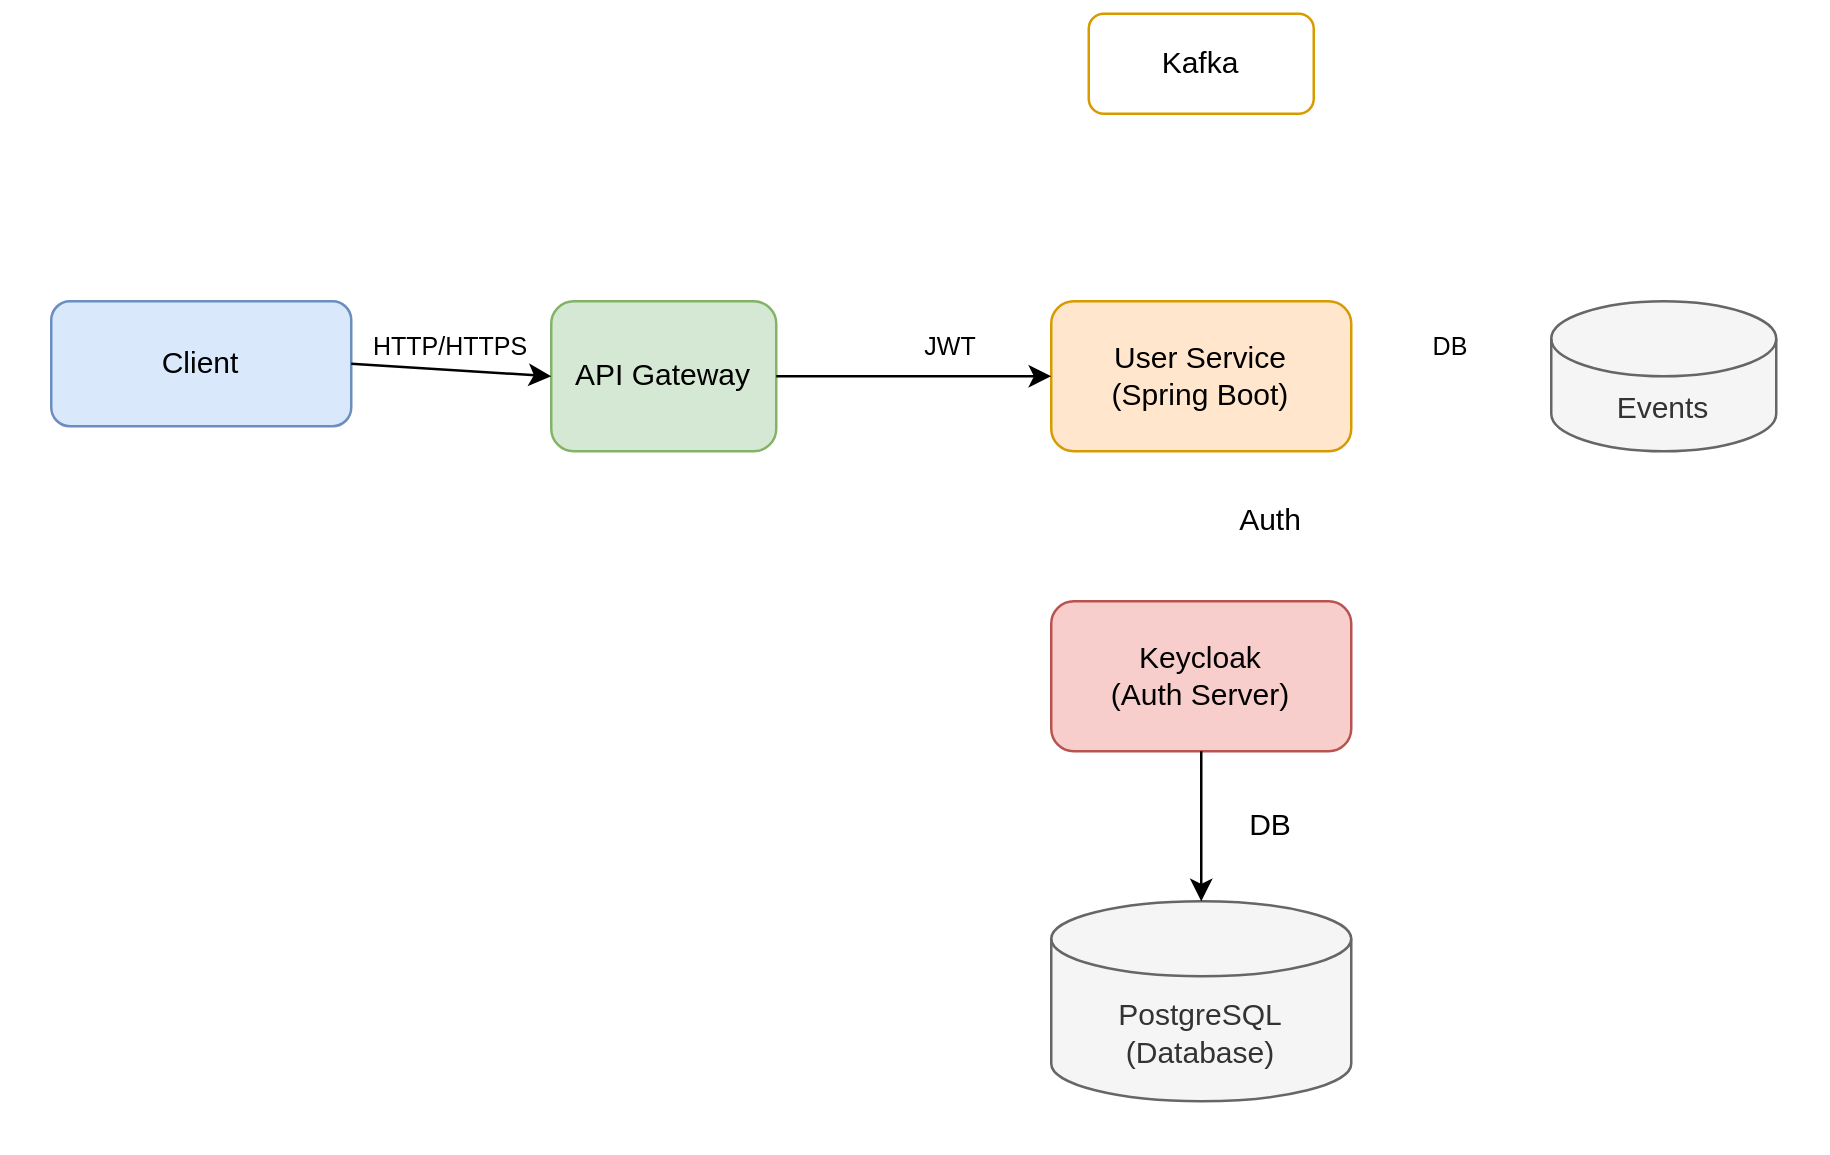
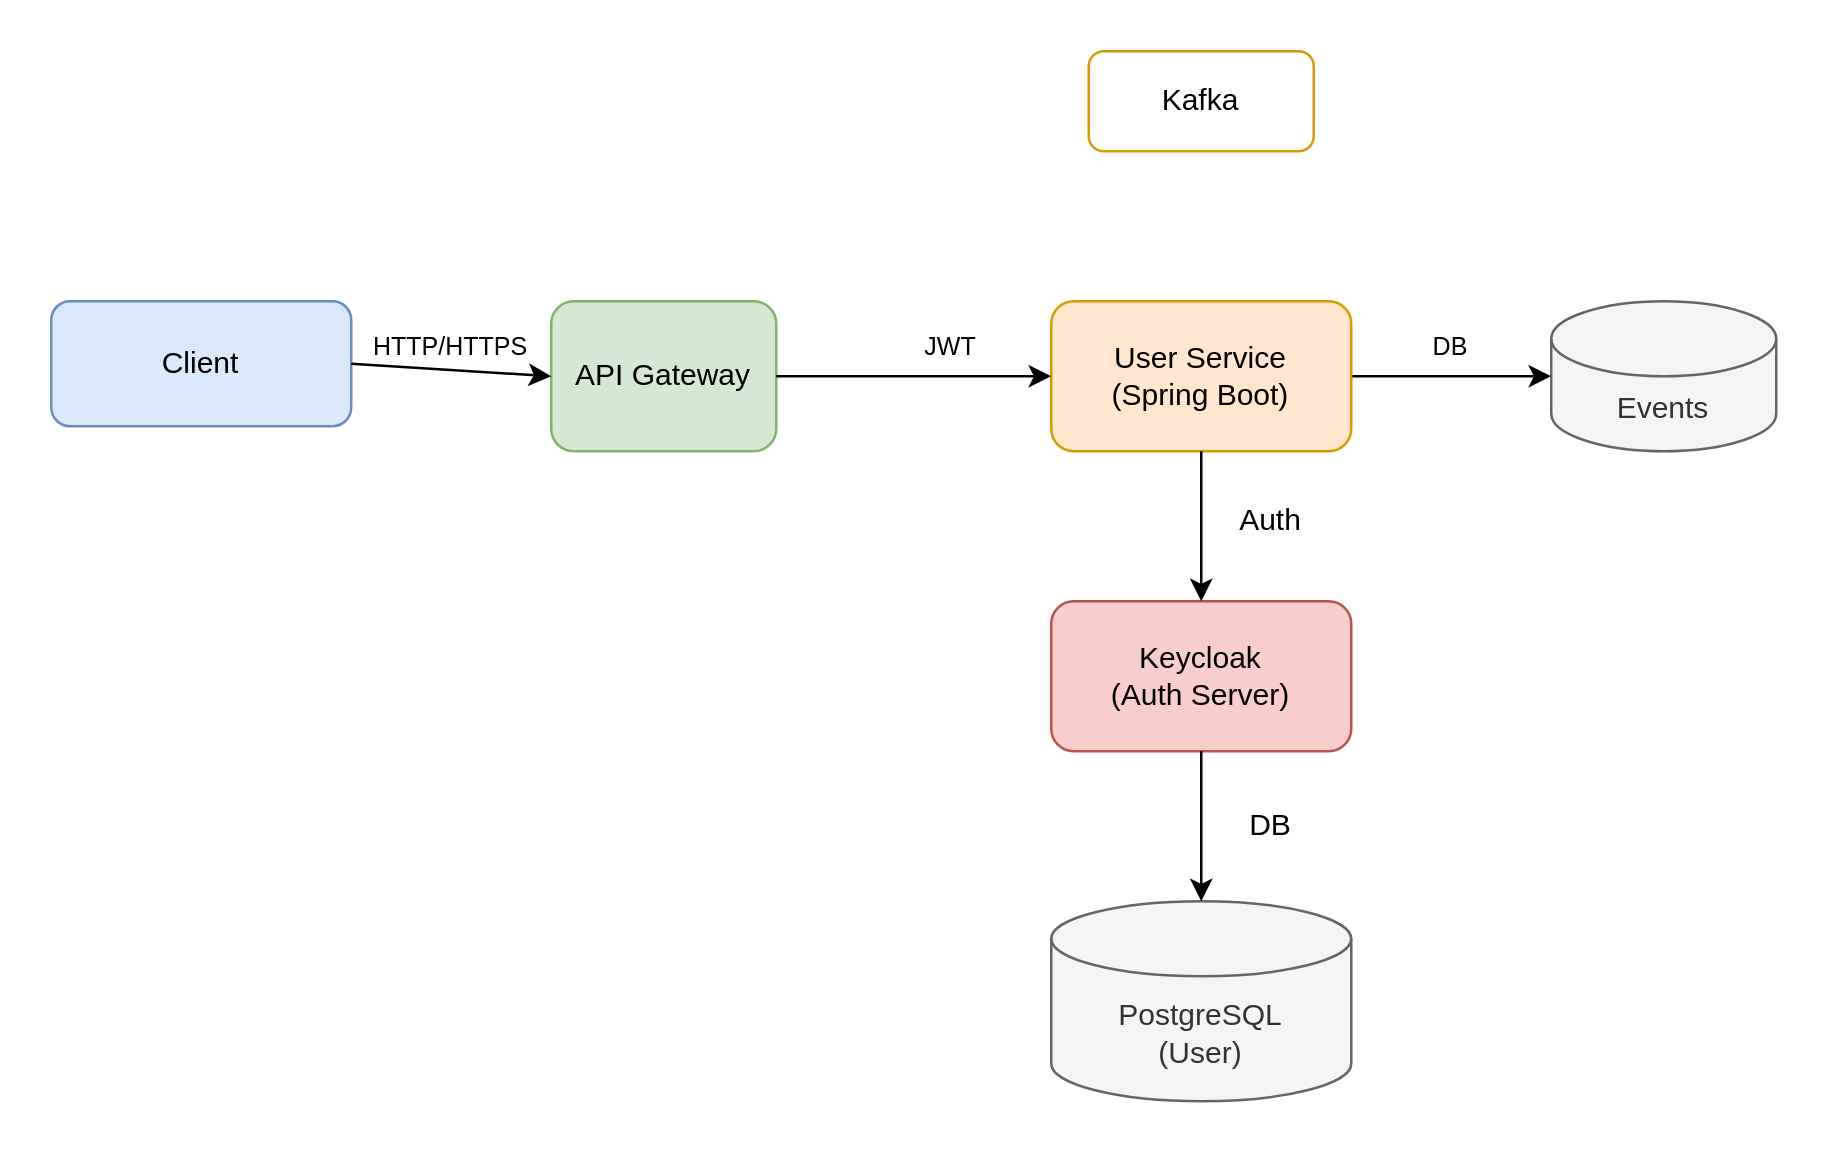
node "Kafka": moved (1201, 64) -> (1201, 101)
edge "User Service (Spring Boot)" -> "Events": added
edge "User Service (Spring Boot)" -> "Keycloak (Auth Server)": added
node "PostgreSQL (Database)": label "PostgreSQL (Database)" -> "PostgreSQL (User)"
